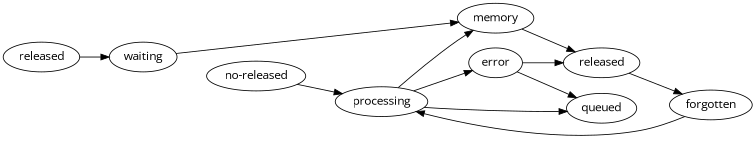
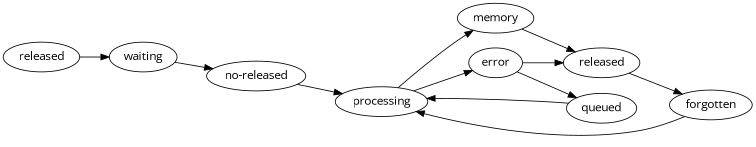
edge "waiting" -> "memory": now "waiting" -> "no-released"
edge "processing" -> "queued": reversed
